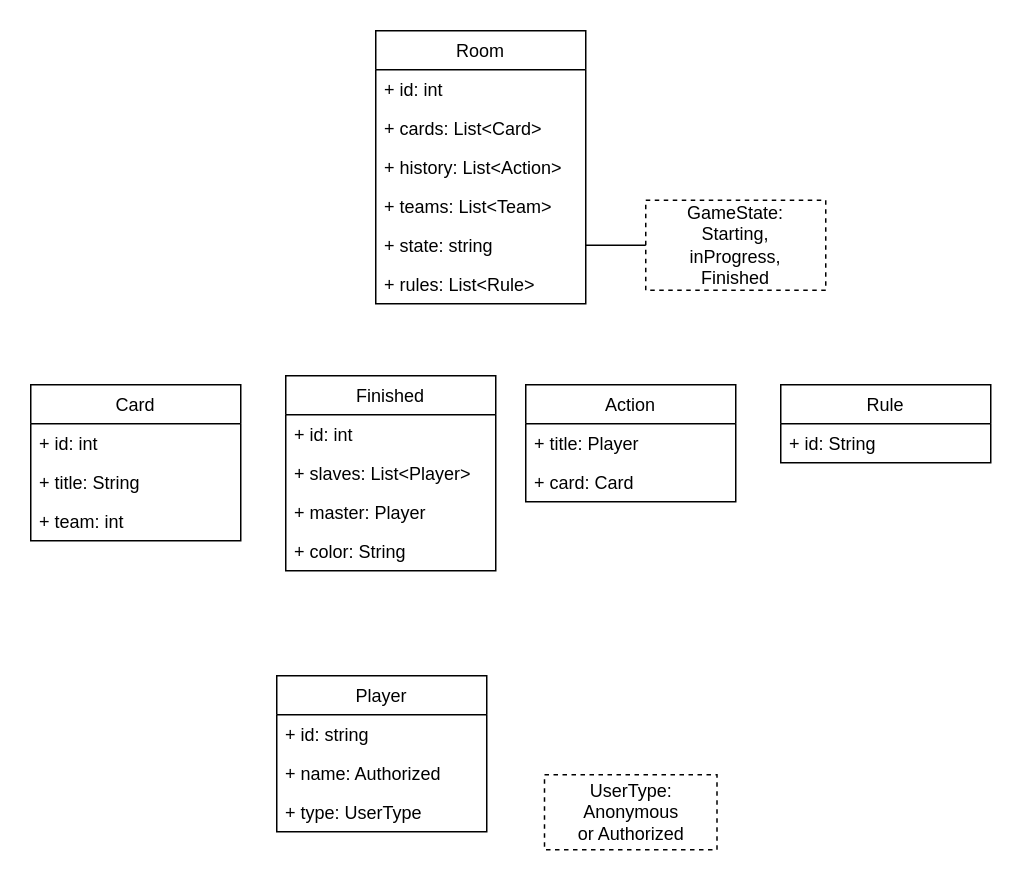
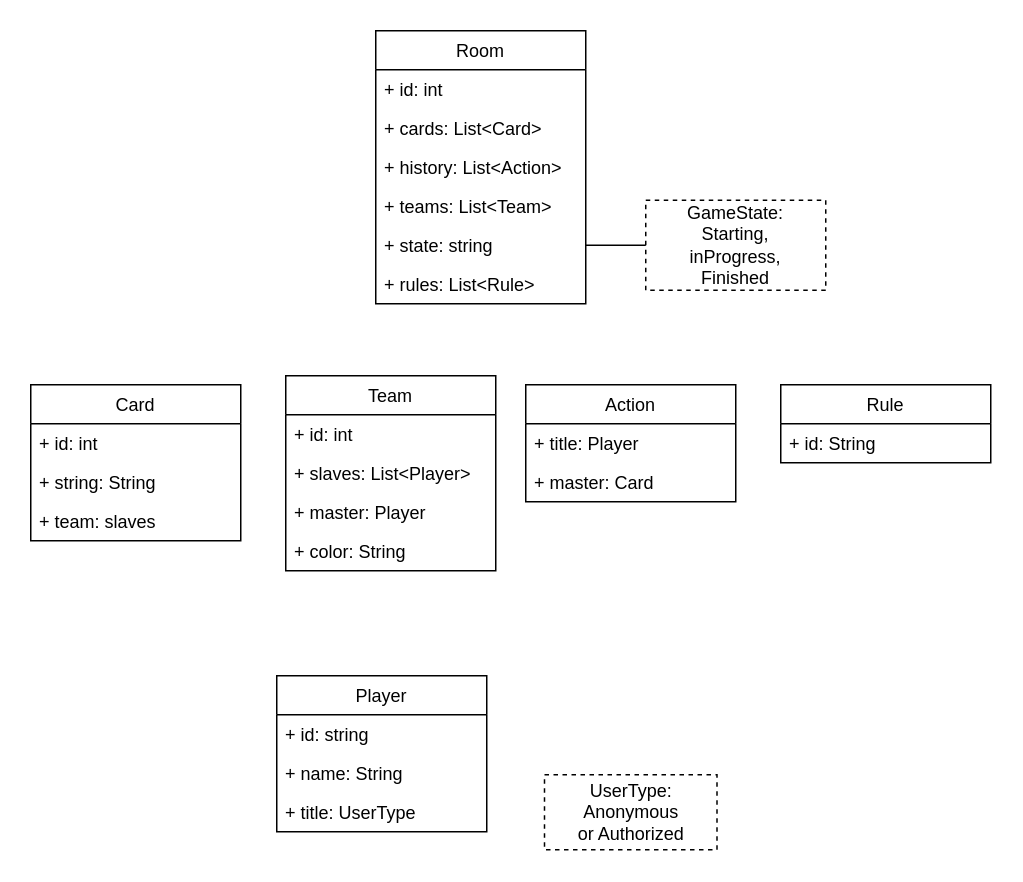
node "Finished": label "Finished" -> "Team"
node "+ title: String": label "+ title: String" -> "+ string: String"
node "+ card: Card": label "+ card: Card" -> "+ master: Card"
node "+ team: int": label "+ team: int" -> "+ team: slaves"
node "+ name: Authorized": label "+ name: Authorized" -> "+ name: String"
node "+ type: UserType": label "+ type: UserType" -> "+ title: UserType"
